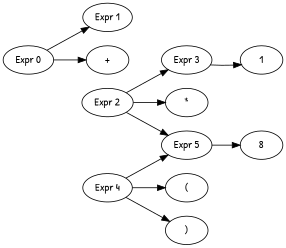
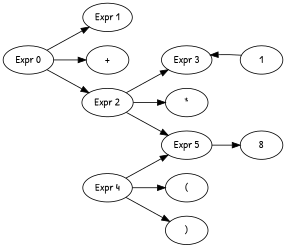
edge "Expr 3" -> "1": reversed
edge "Expr 0" -> "Expr 2": added
